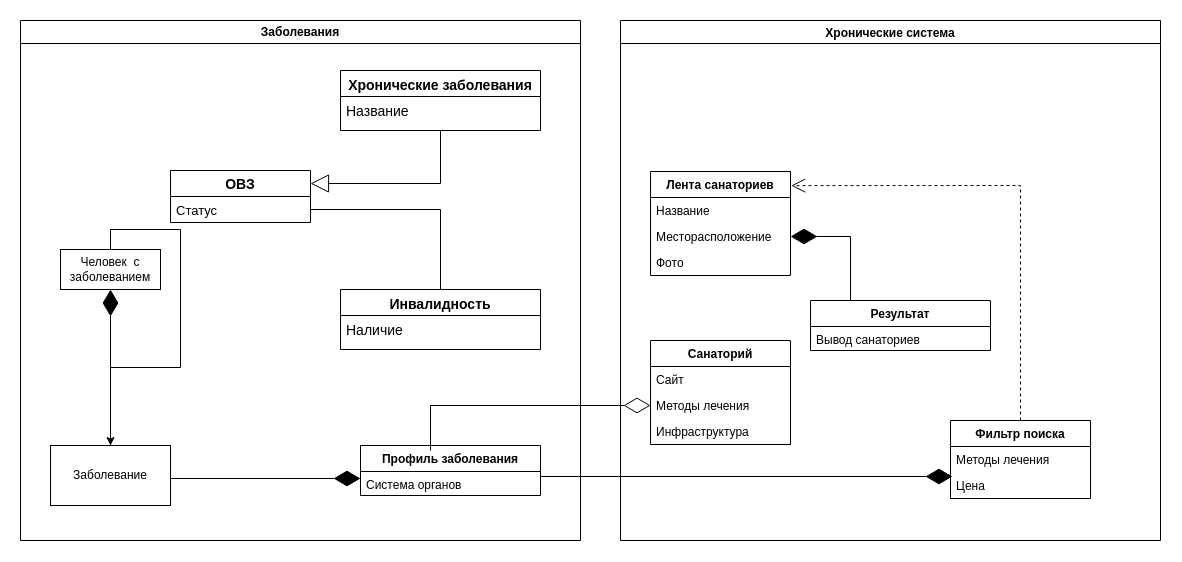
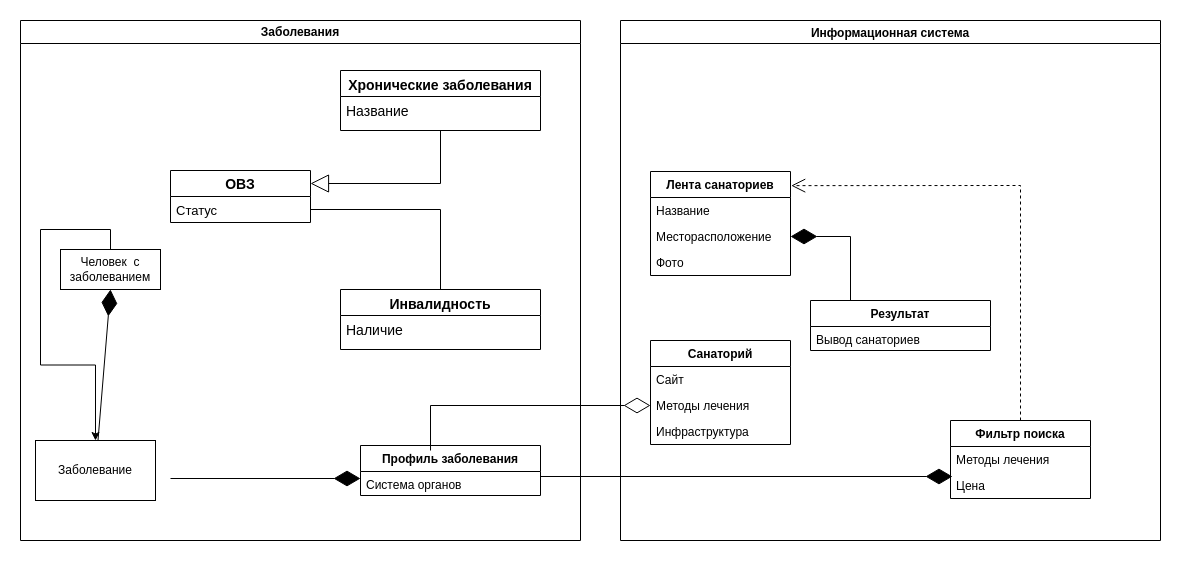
node "Хронические система": label "Хронические система" -> "Информационная система"
node "Заболевание": moved (111, 476) -> (96, 471)
